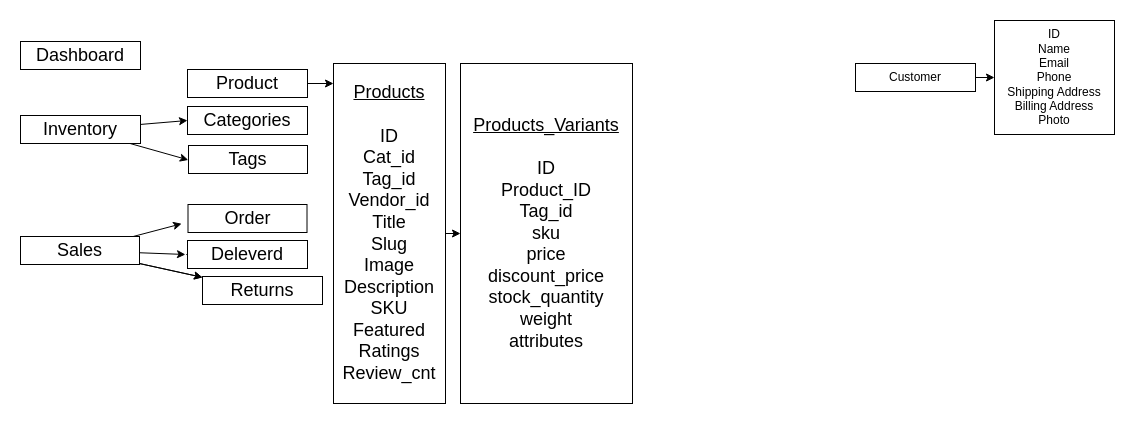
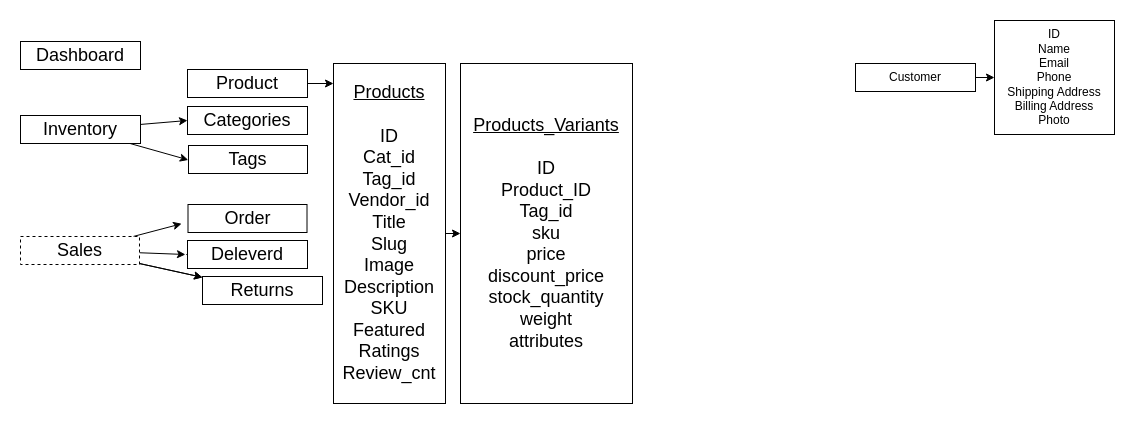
node "Sales": style solid -> dashed
